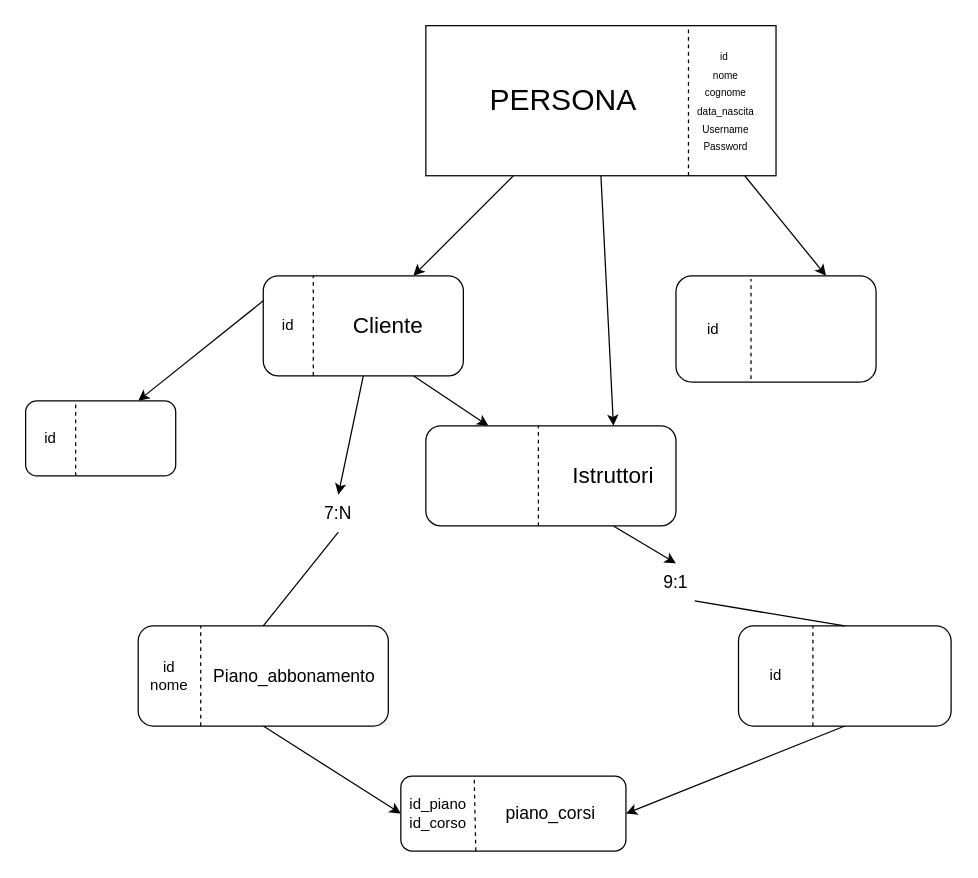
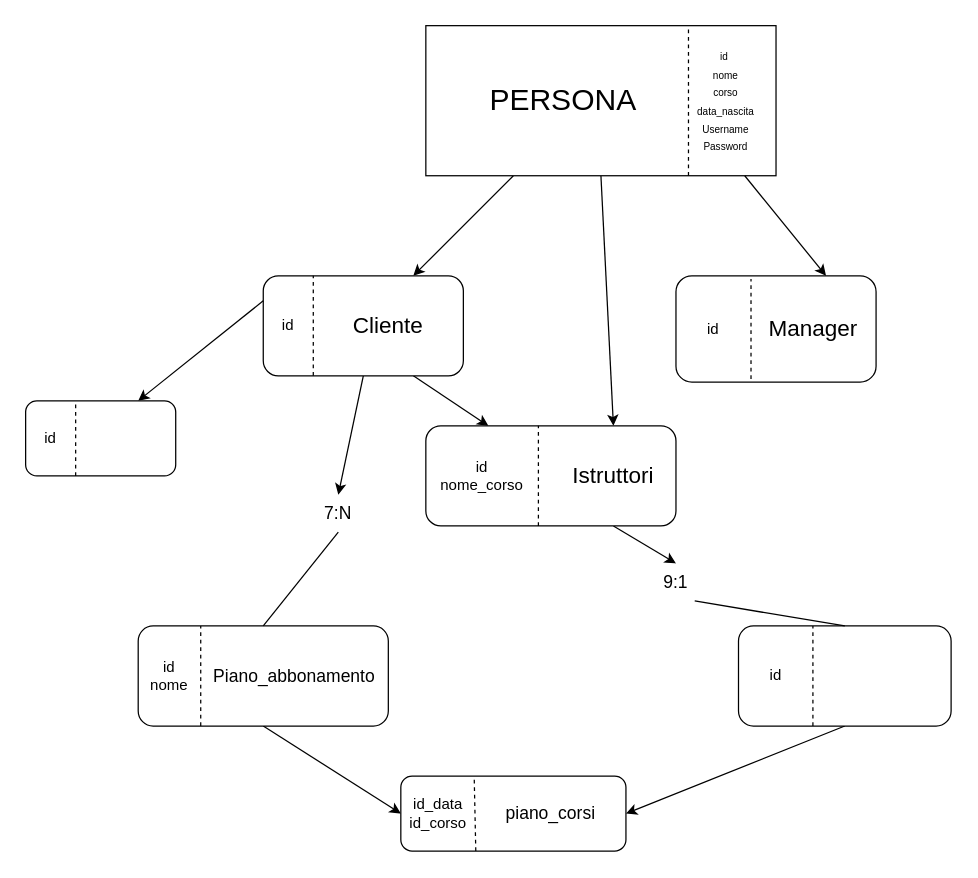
node "id nome cognome data_nascita Username Password": label "id nome cognome data_nascita Username Password" -> "id nome corso data_nascita Username Password"
node "Manager": added
node "id nome_corso": added
node "id_piano id_corso": label "id_piano id_corso" -> "id_data id_corso"
